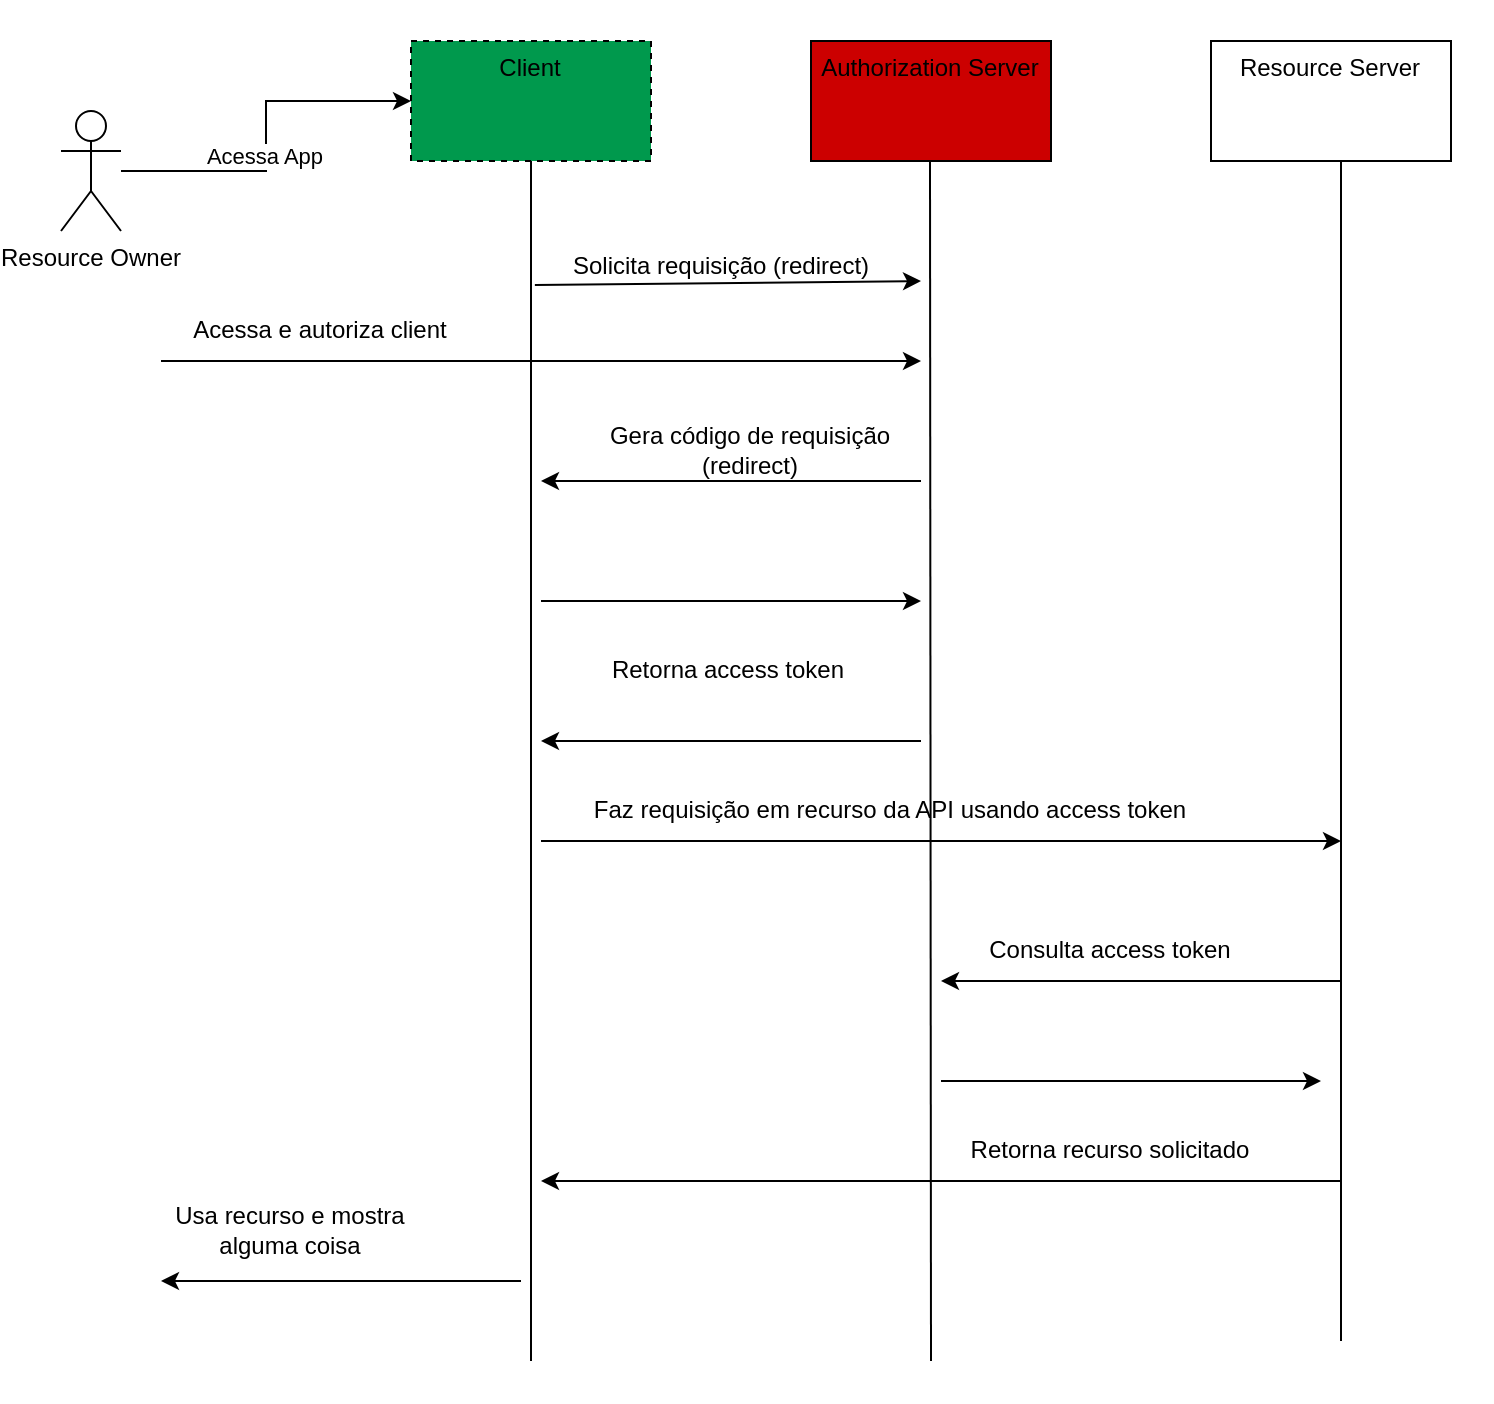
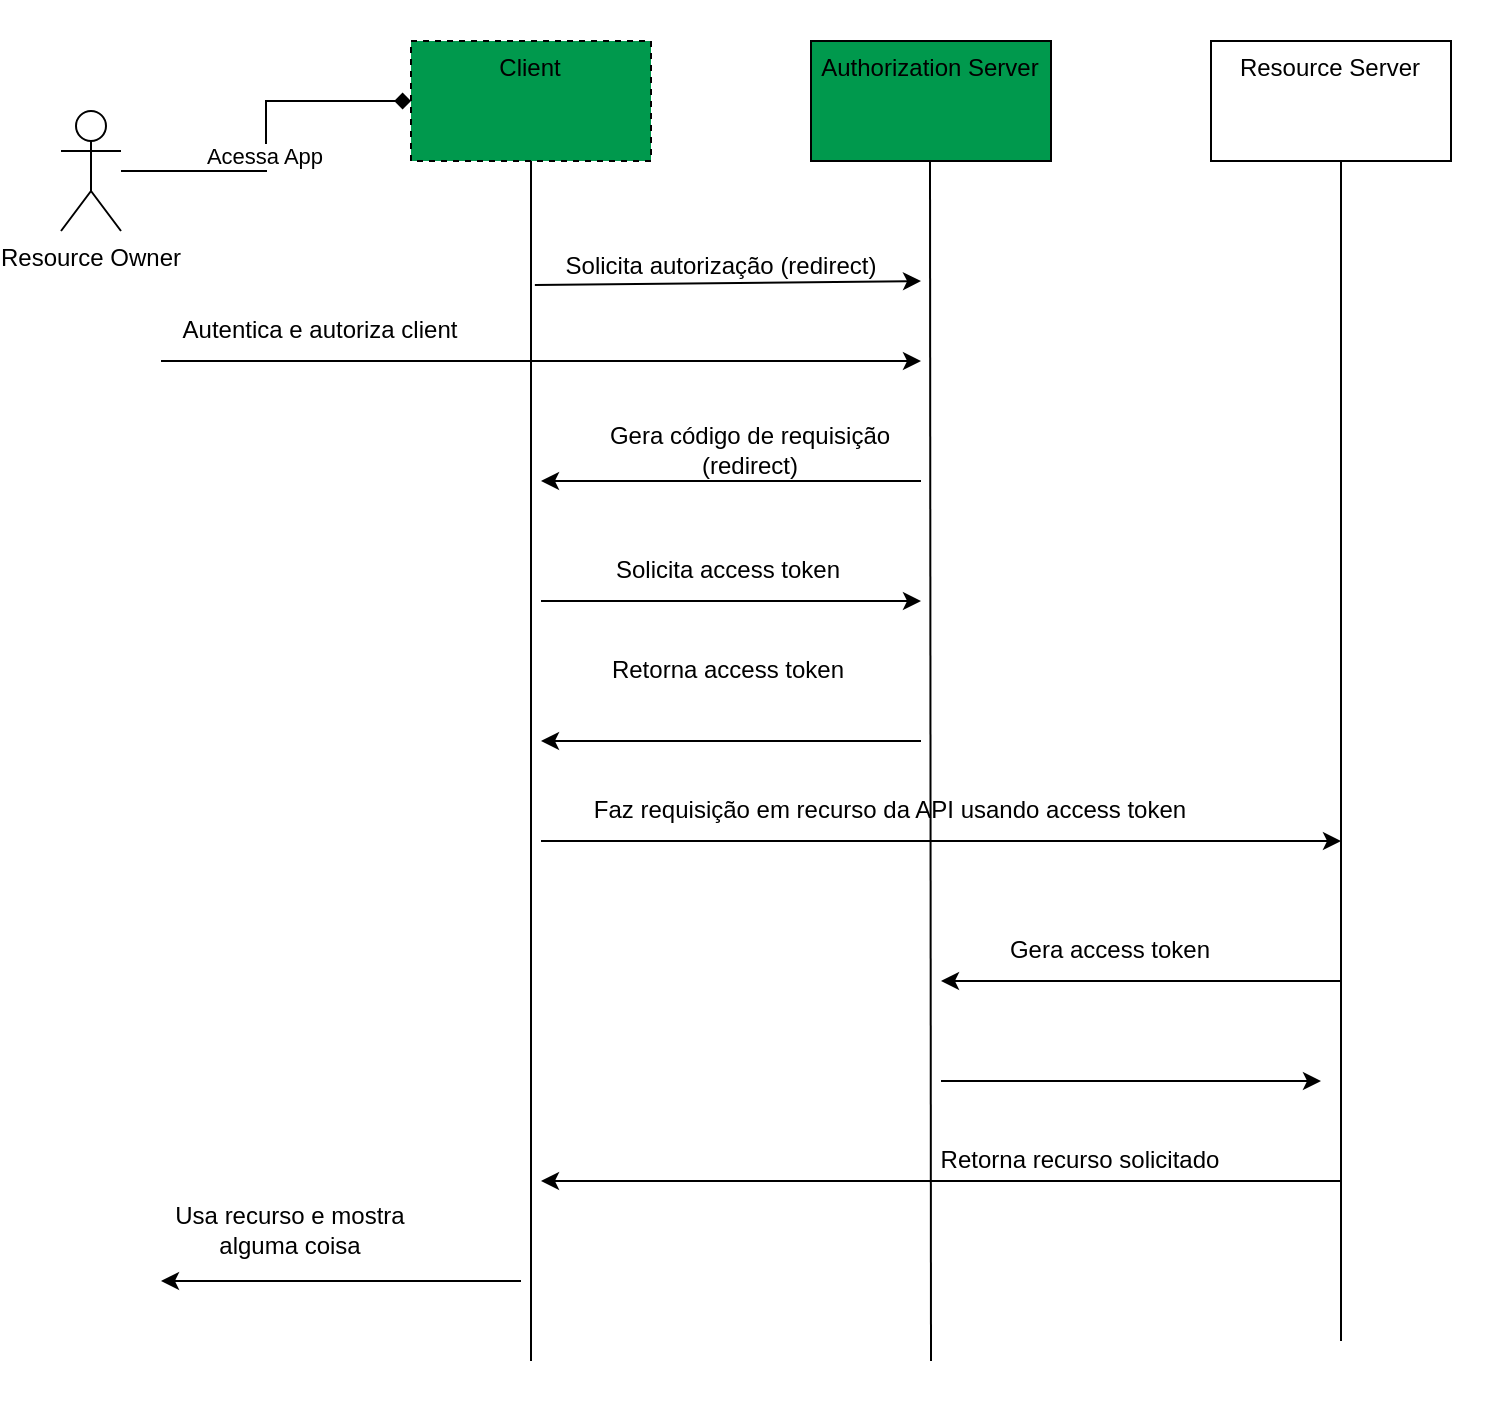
edge "Resource Owner" -> "Client": arrowhead classic -> diamond
node "Authorization Server": fillcolor #cc0000 -> #00994d
node "Solicita requisição (redirect)": label "Solicita requisição (redirect)" -> "Solicita autorização (redirect)"
node "Acessa e autoriza client": label "Acessa e autoriza client" -> "Autentica e autoriza client"
node "Solicita access token": added
node "Consulta access token": label "Consulta access token" -> "Gera access token"
node "Retorna recurso solicitado": moved (1111, 1151) -> (1081, 1161)
